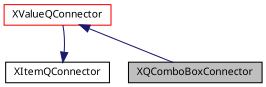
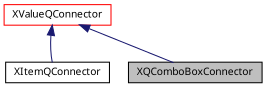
edge "XValueQConnector" -> "XItemQConnector": reversed
